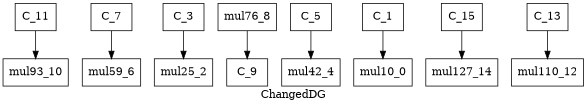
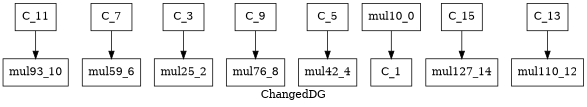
edge "mul76_8" -> "C_9": reversed
edge "C_1" -> "mul10_0": reversed
